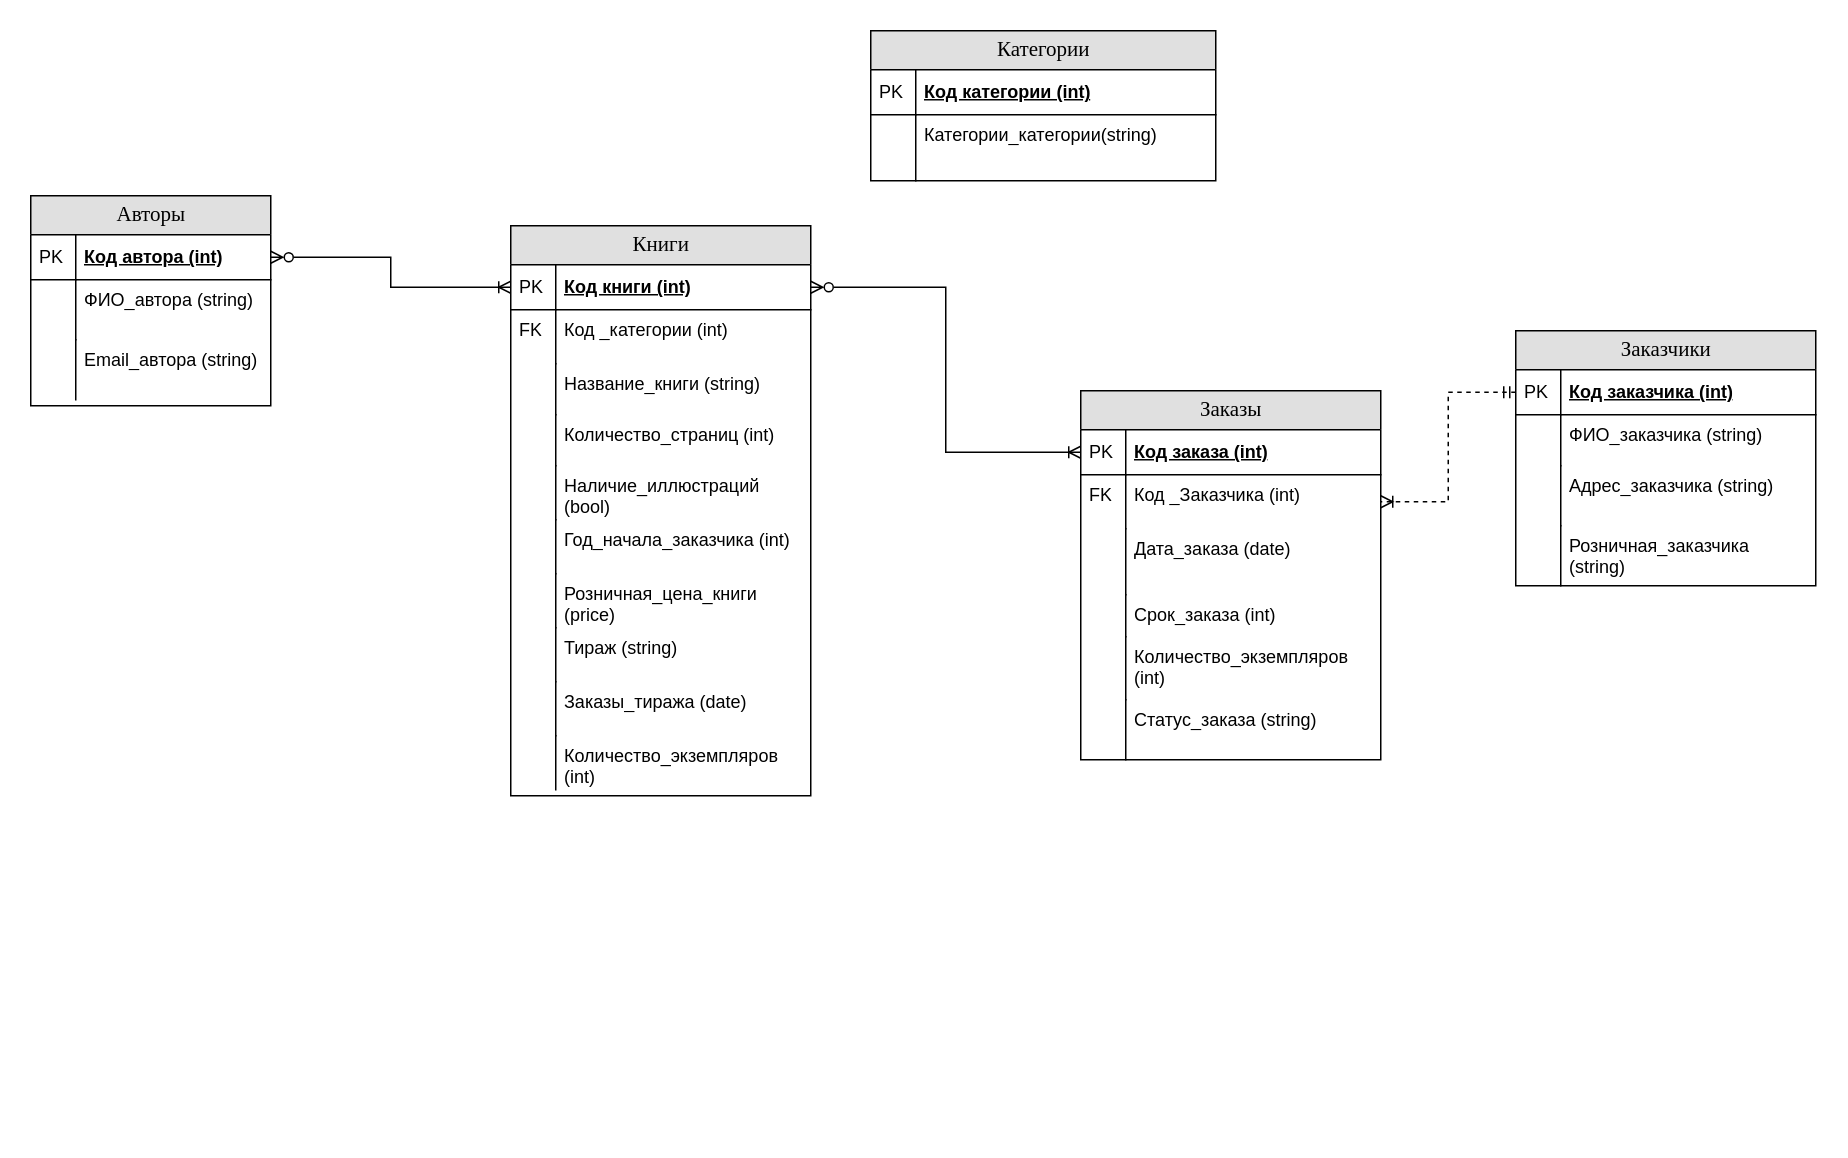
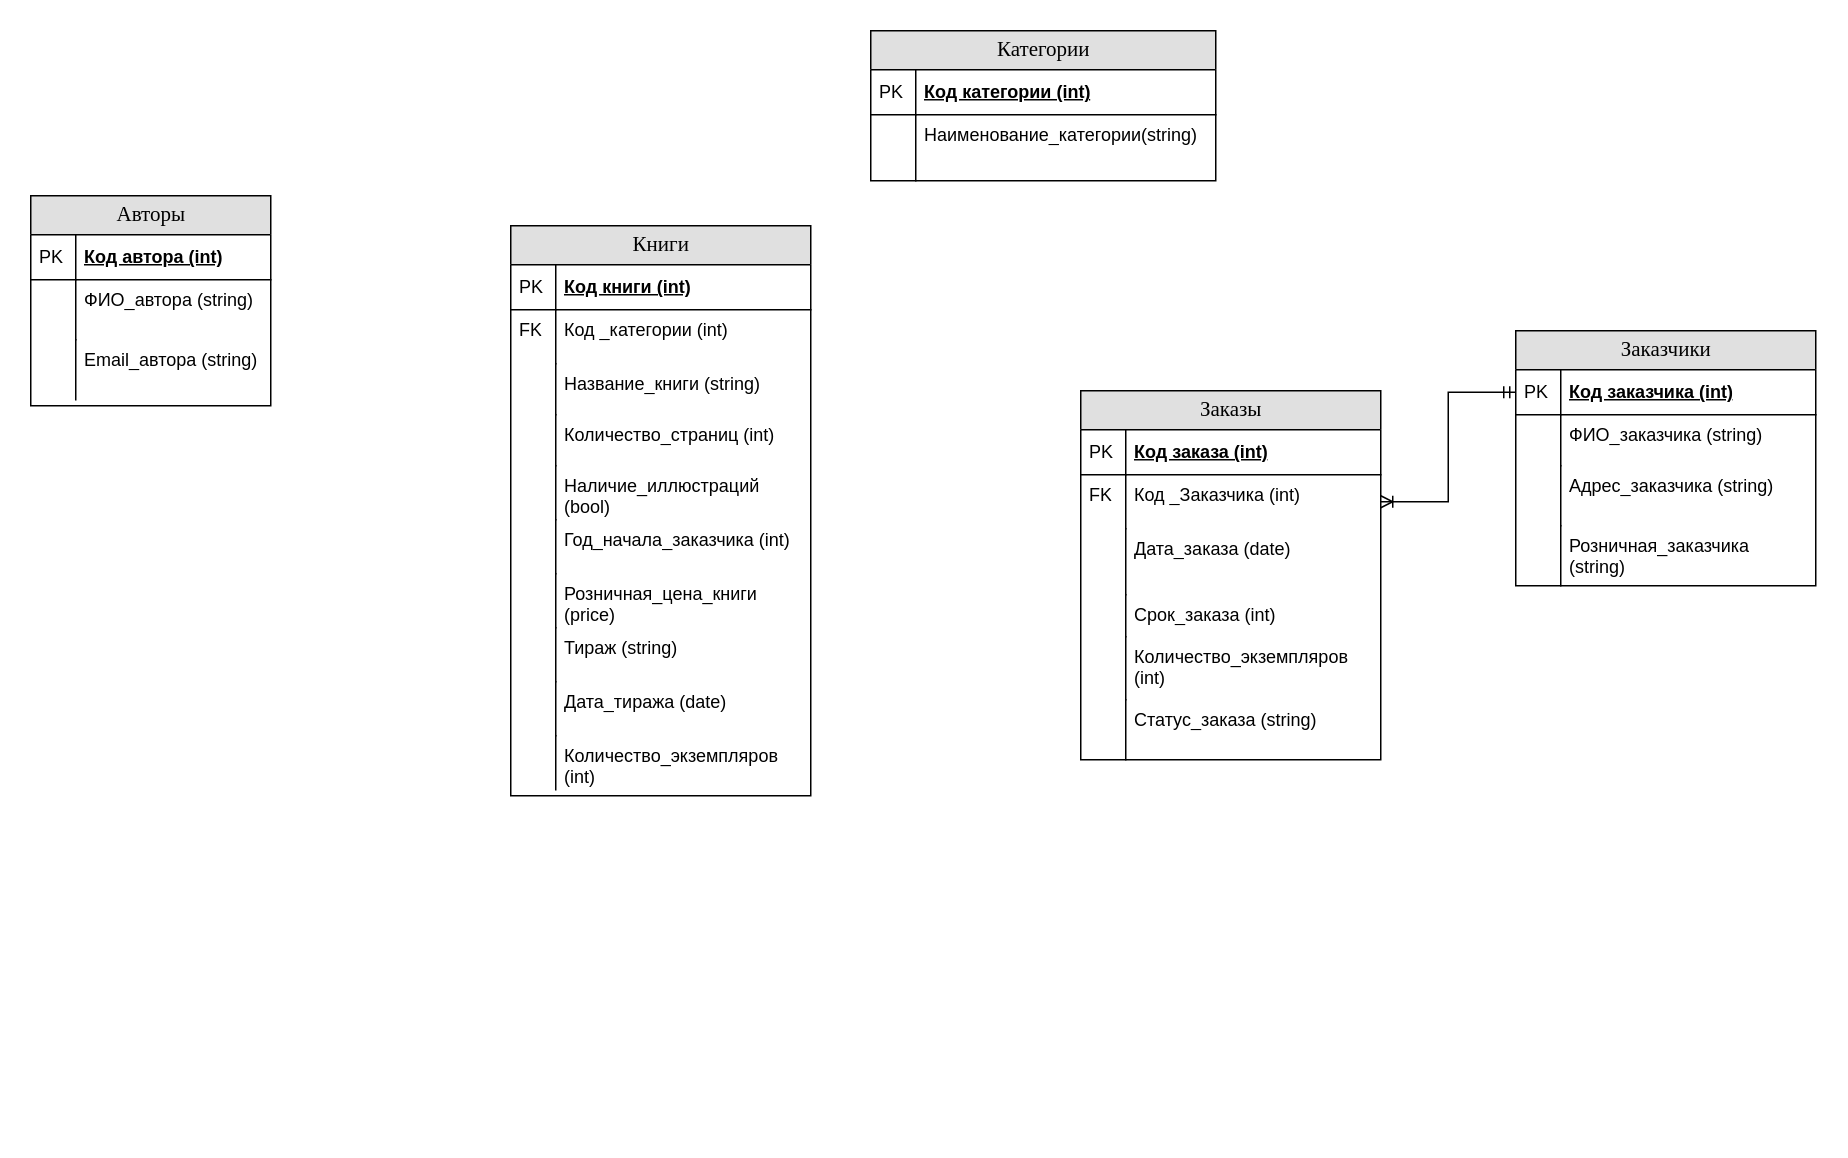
node "Категории_категории(string)": label "Категории_категории(string)" -> "Наименование_категории(string)"
edge "Код автора (int)" -- "Код книги (int)": removed
edge "Код книги (int)" -- "Код заказа (int)": removed
edge "Код заказчика (int)" -- "Код _Заказчика (int)": style dashed -> solid
node "Заказы_тиража (date)": label "Заказы_тиража (date)" -> "Дата_тиража (date)"
